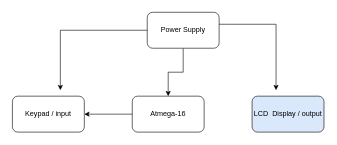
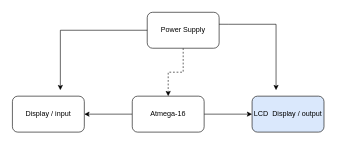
edge "Power Supply" -> "Atmega-16": style solid -> dashed
node "Keypad / input": label "Keypad / input" -> "Display / input"
edge "Atmega-16" -> "LCD Display / output": added
